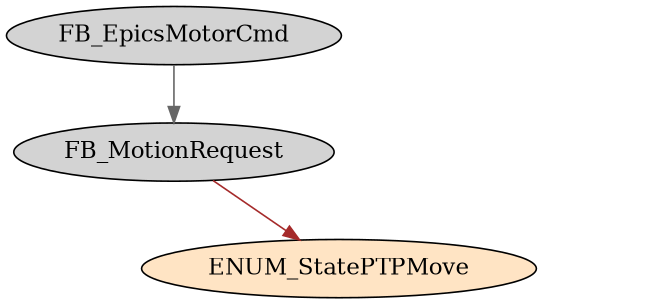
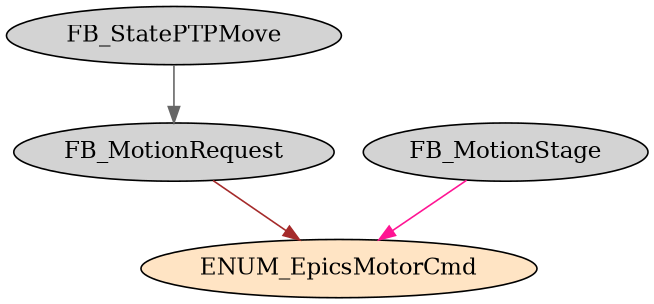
node "FB_EpicsMotorCmd": label "FB_EpicsMotorCmd" -> "FB_StatePTPMove"
node "FB_MotionStage": added
node "ENUM_StatePTPMove": label "ENUM_StatePTPMove" -> "ENUM_EpicsMotorCmd"
